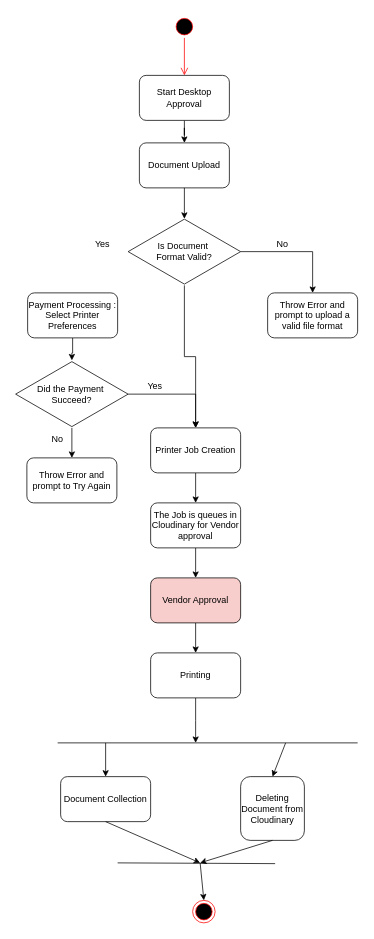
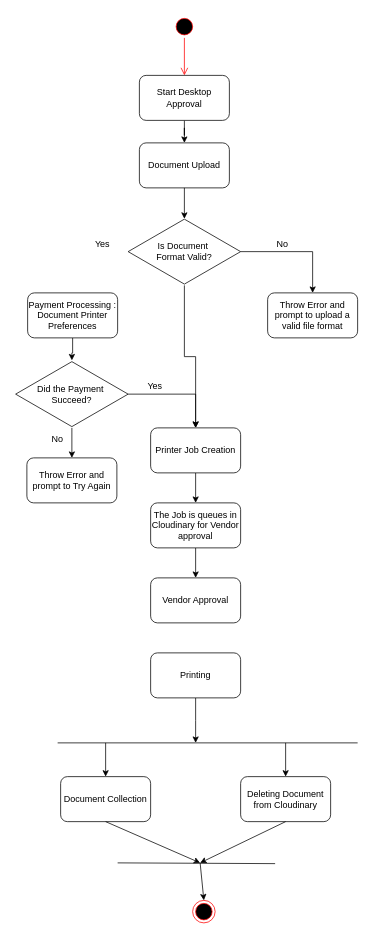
node "Payment Processing : Select Printer Preferences": label "Payment Processing : Select Printer Preferences" -> "Payment Processing : Document Printer Preferences"
node "Vendor Approval": fillcolor #f8cecc -> #ffffff
edge "Vendor Approval" -> "Printing": removed
node "Deleting Document from Cloudinary": size 64x64 -> 90x45
